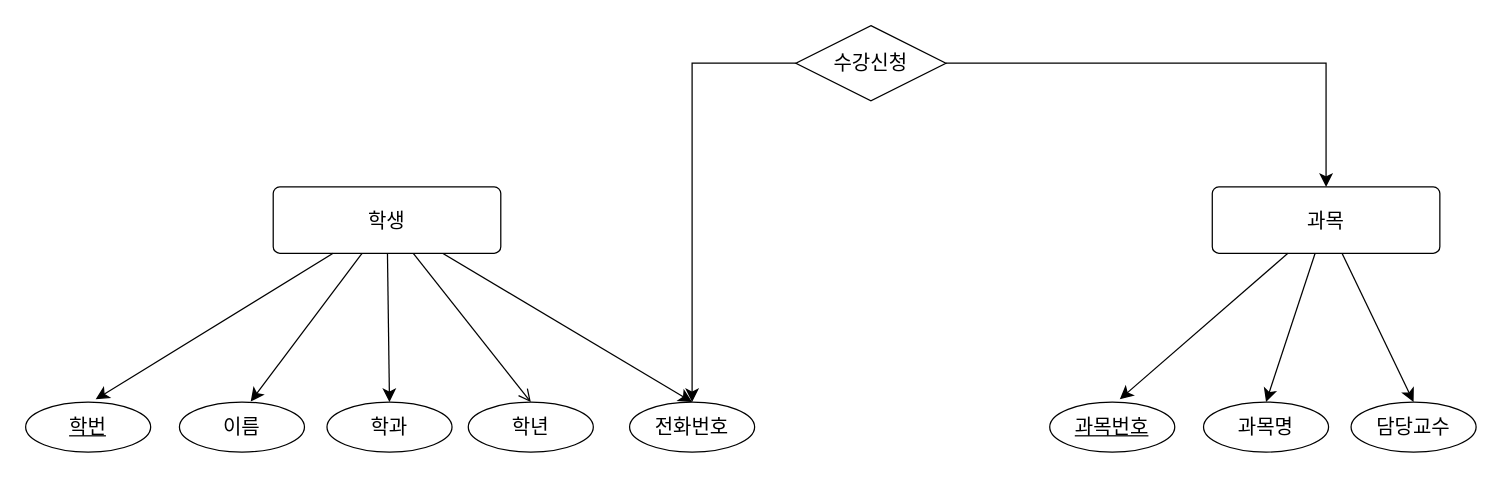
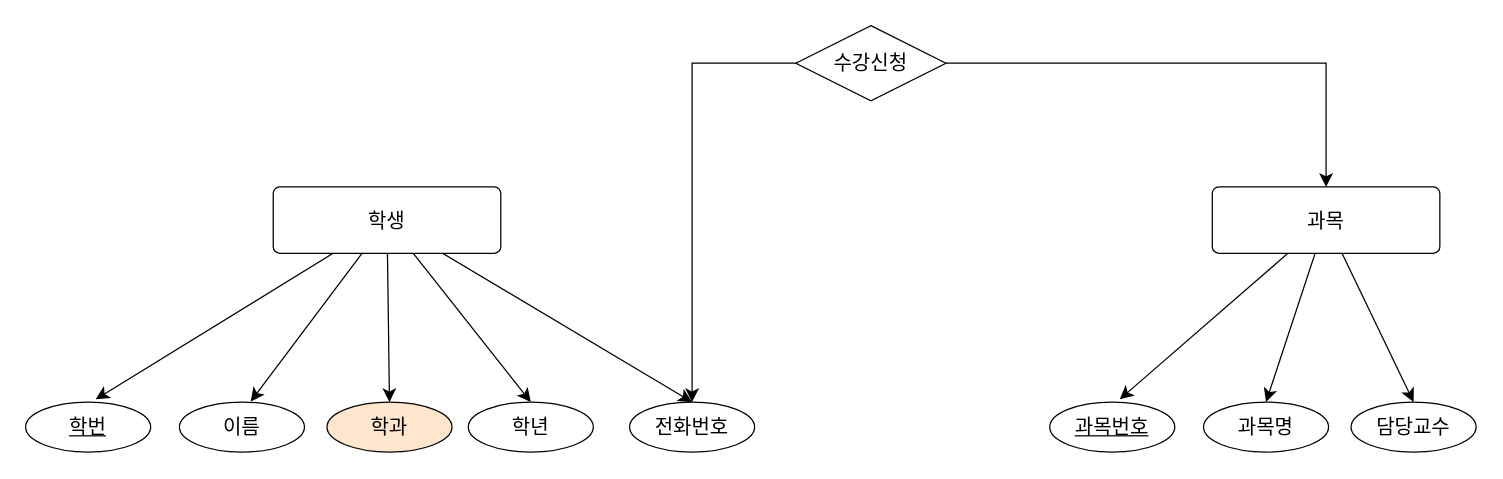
edge "학생" -> "학년": arrowhead open -> classic
node "학과": fillcolor #ffffff -> #ffe6cc
